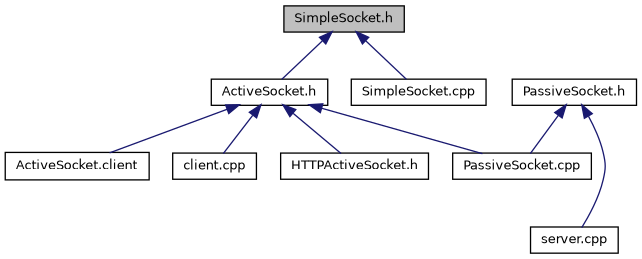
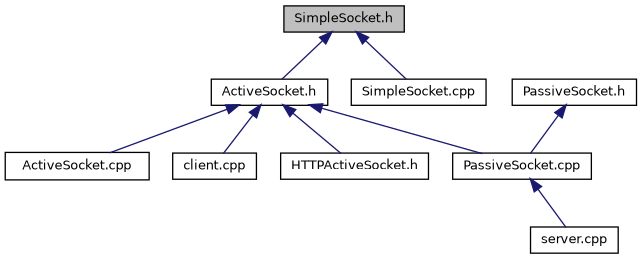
node "ActiveSocket.client": label "ActiveSocket.client" -> "ActiveSocket.cpp"
edge "server.cpp" -> "PassiveSocket.h": now "server.cpp" -> "PassiveSocket.cpp"
